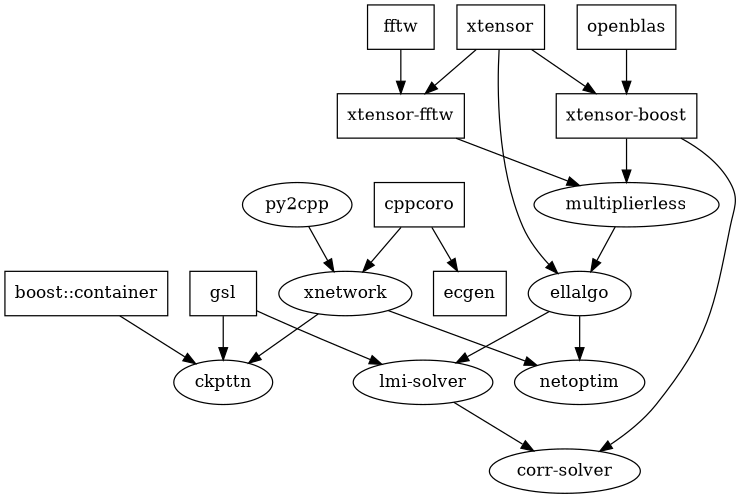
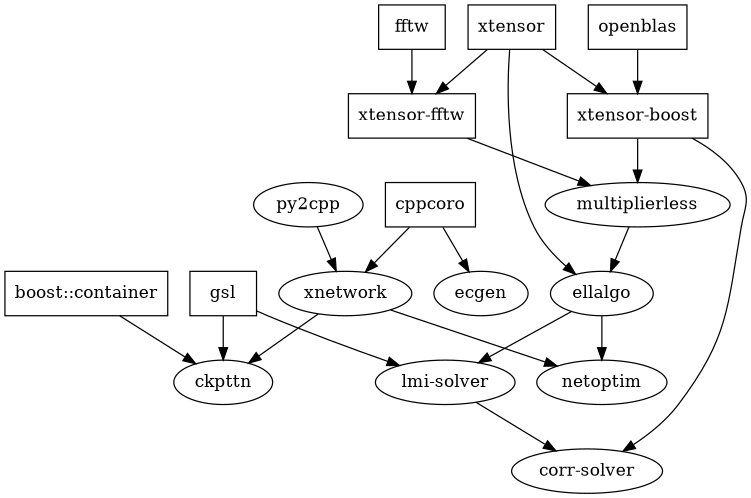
node "ecgen": shape box -> ellipse
